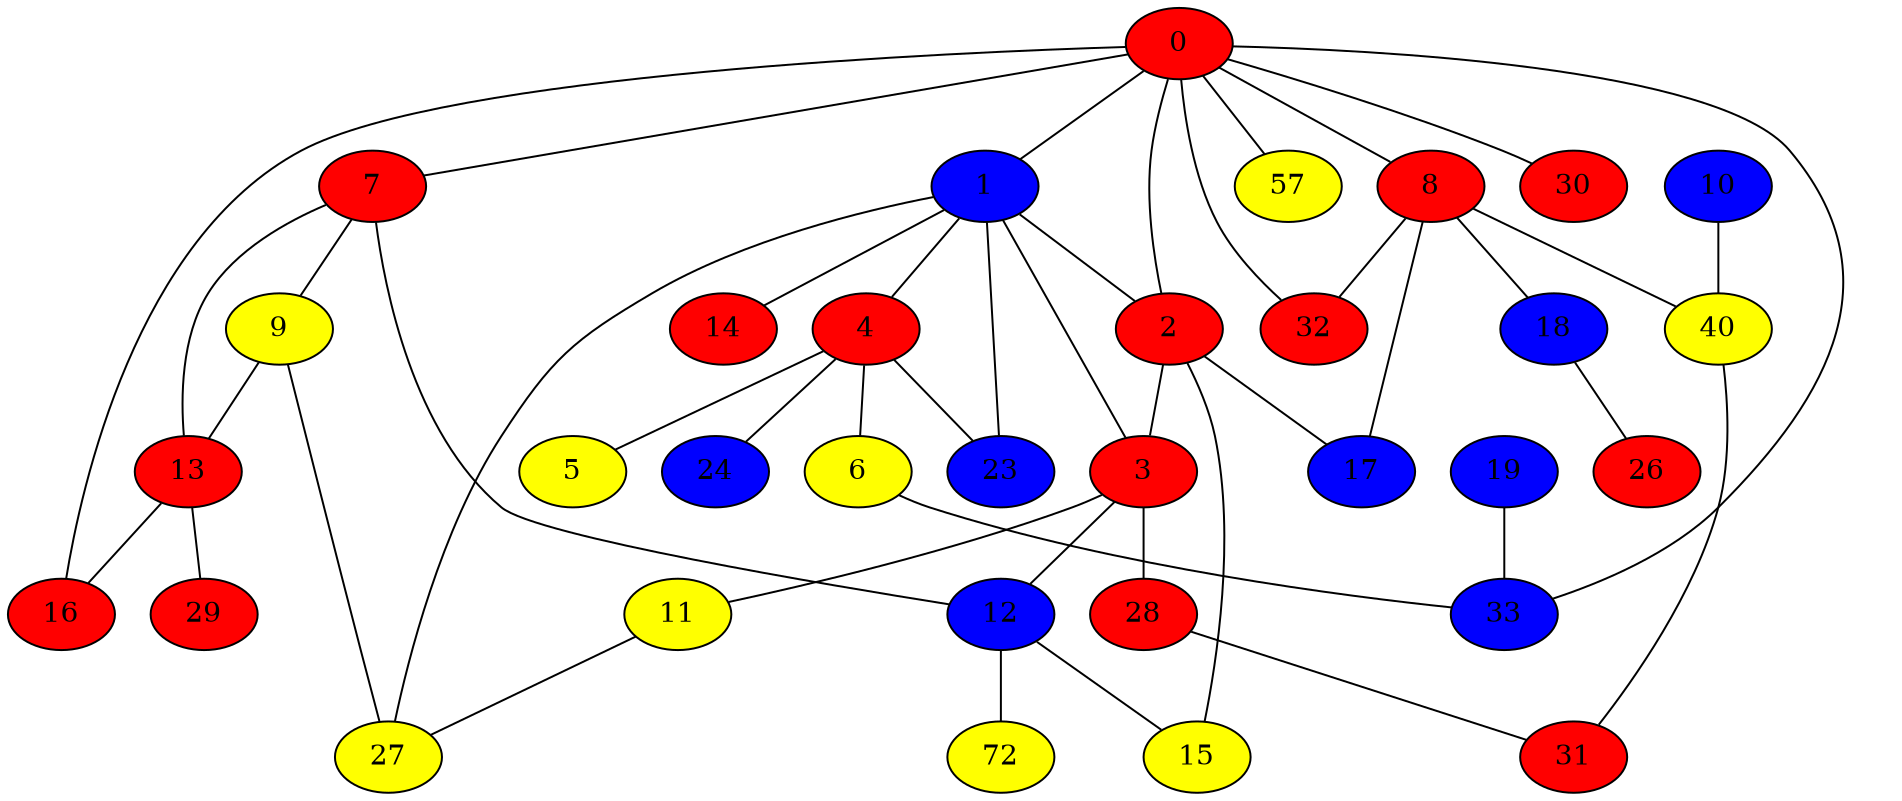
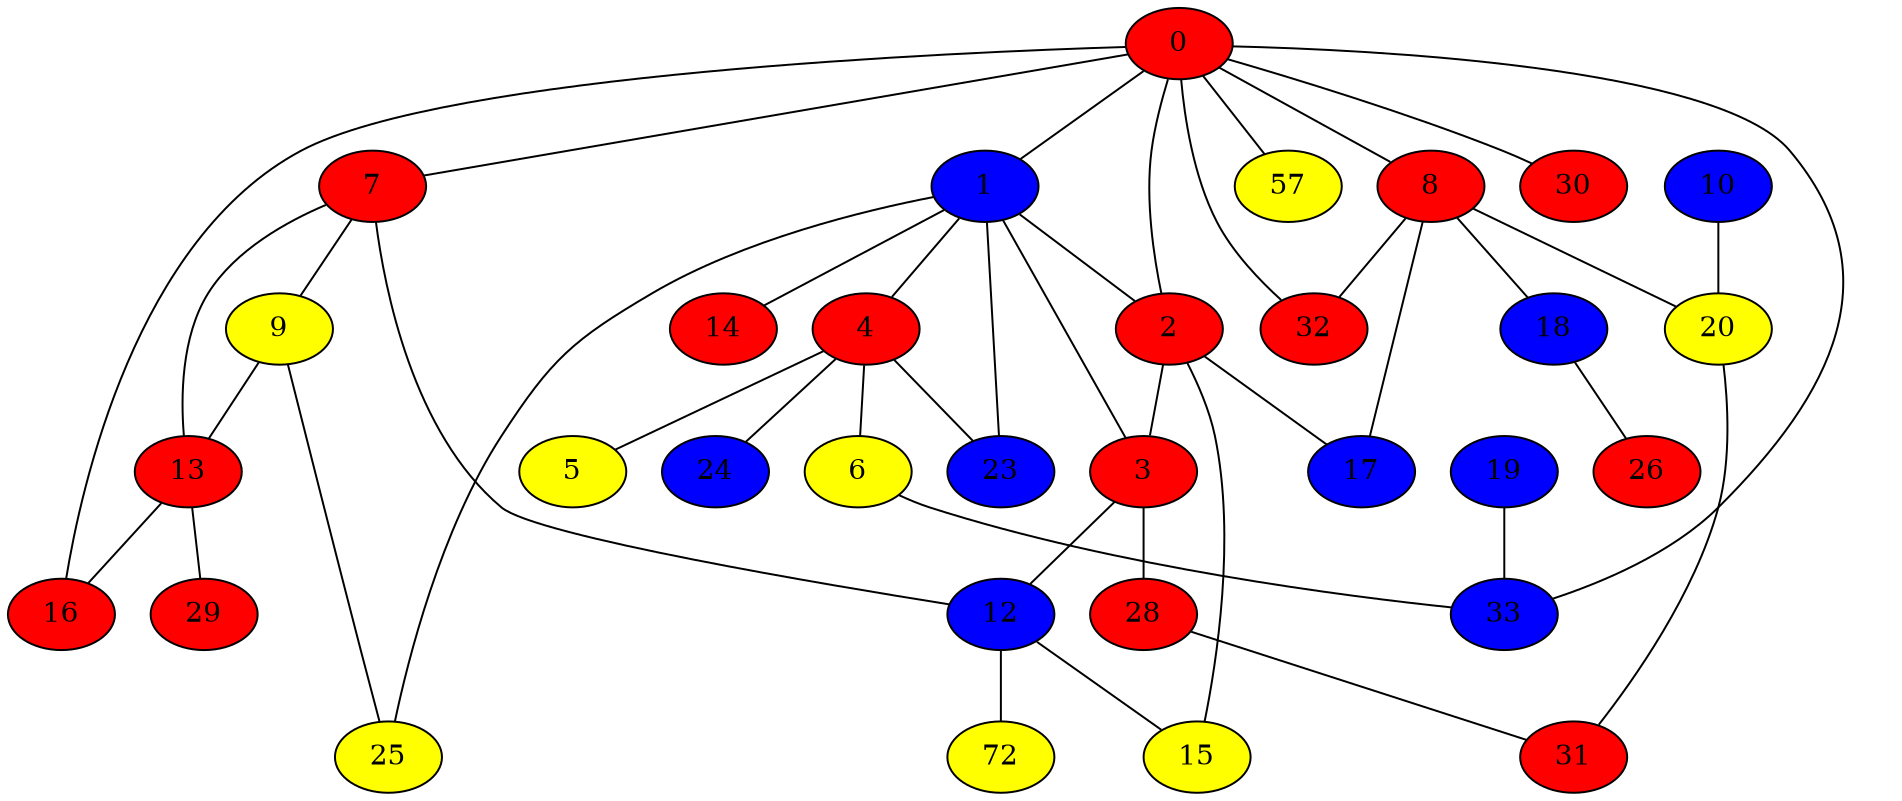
node "40": label "40" -> "20"
node "11": removed
node "27": label "27" -> "25"
